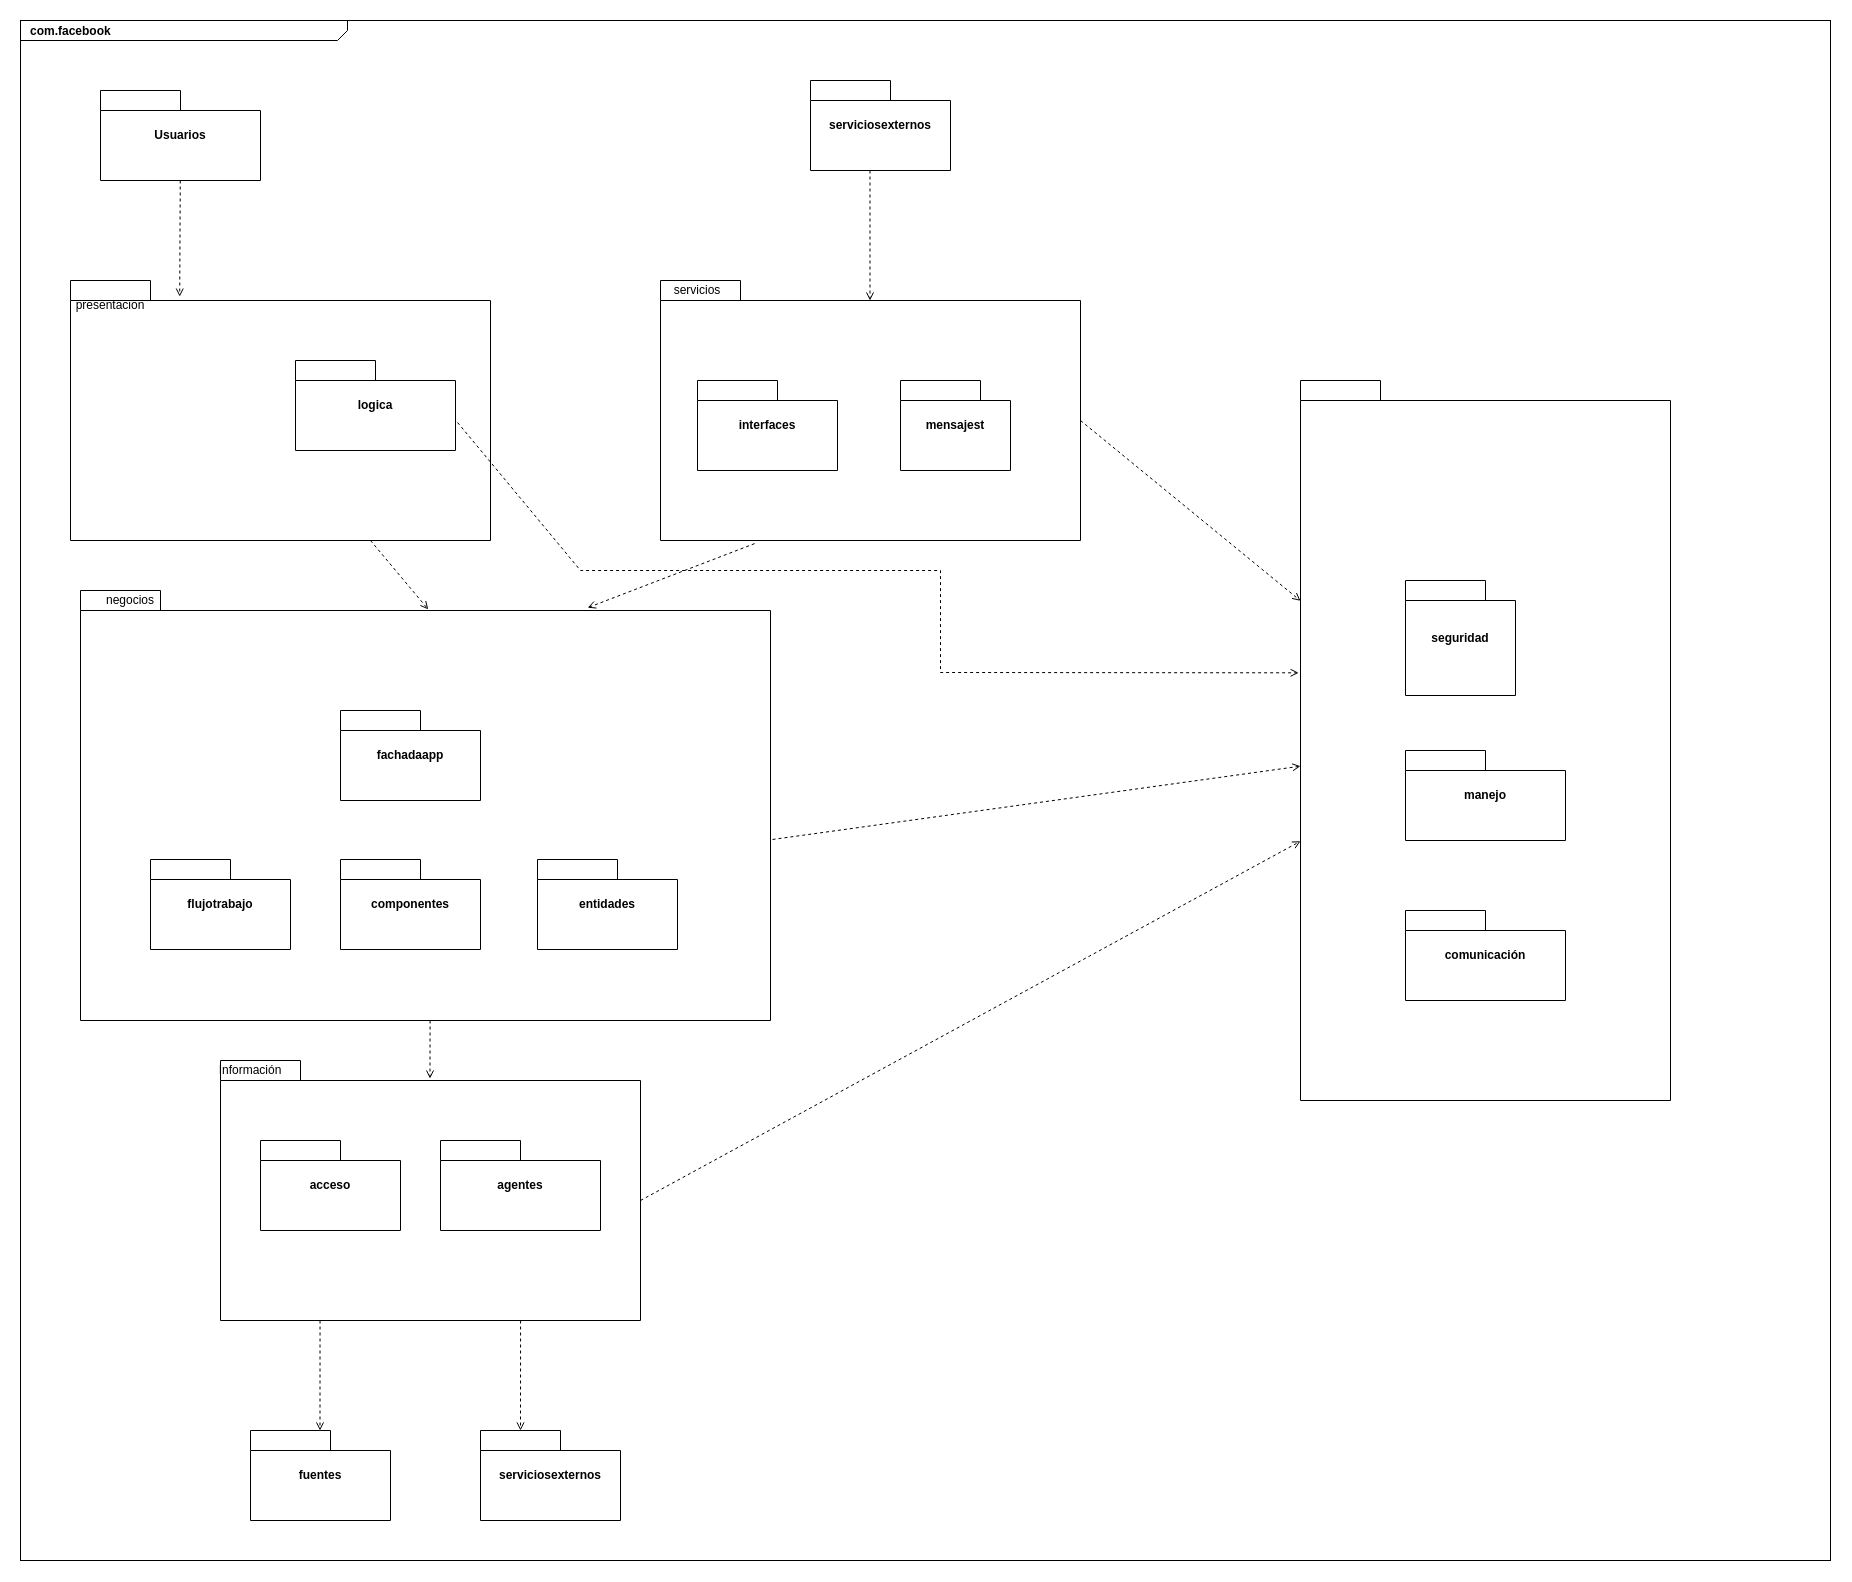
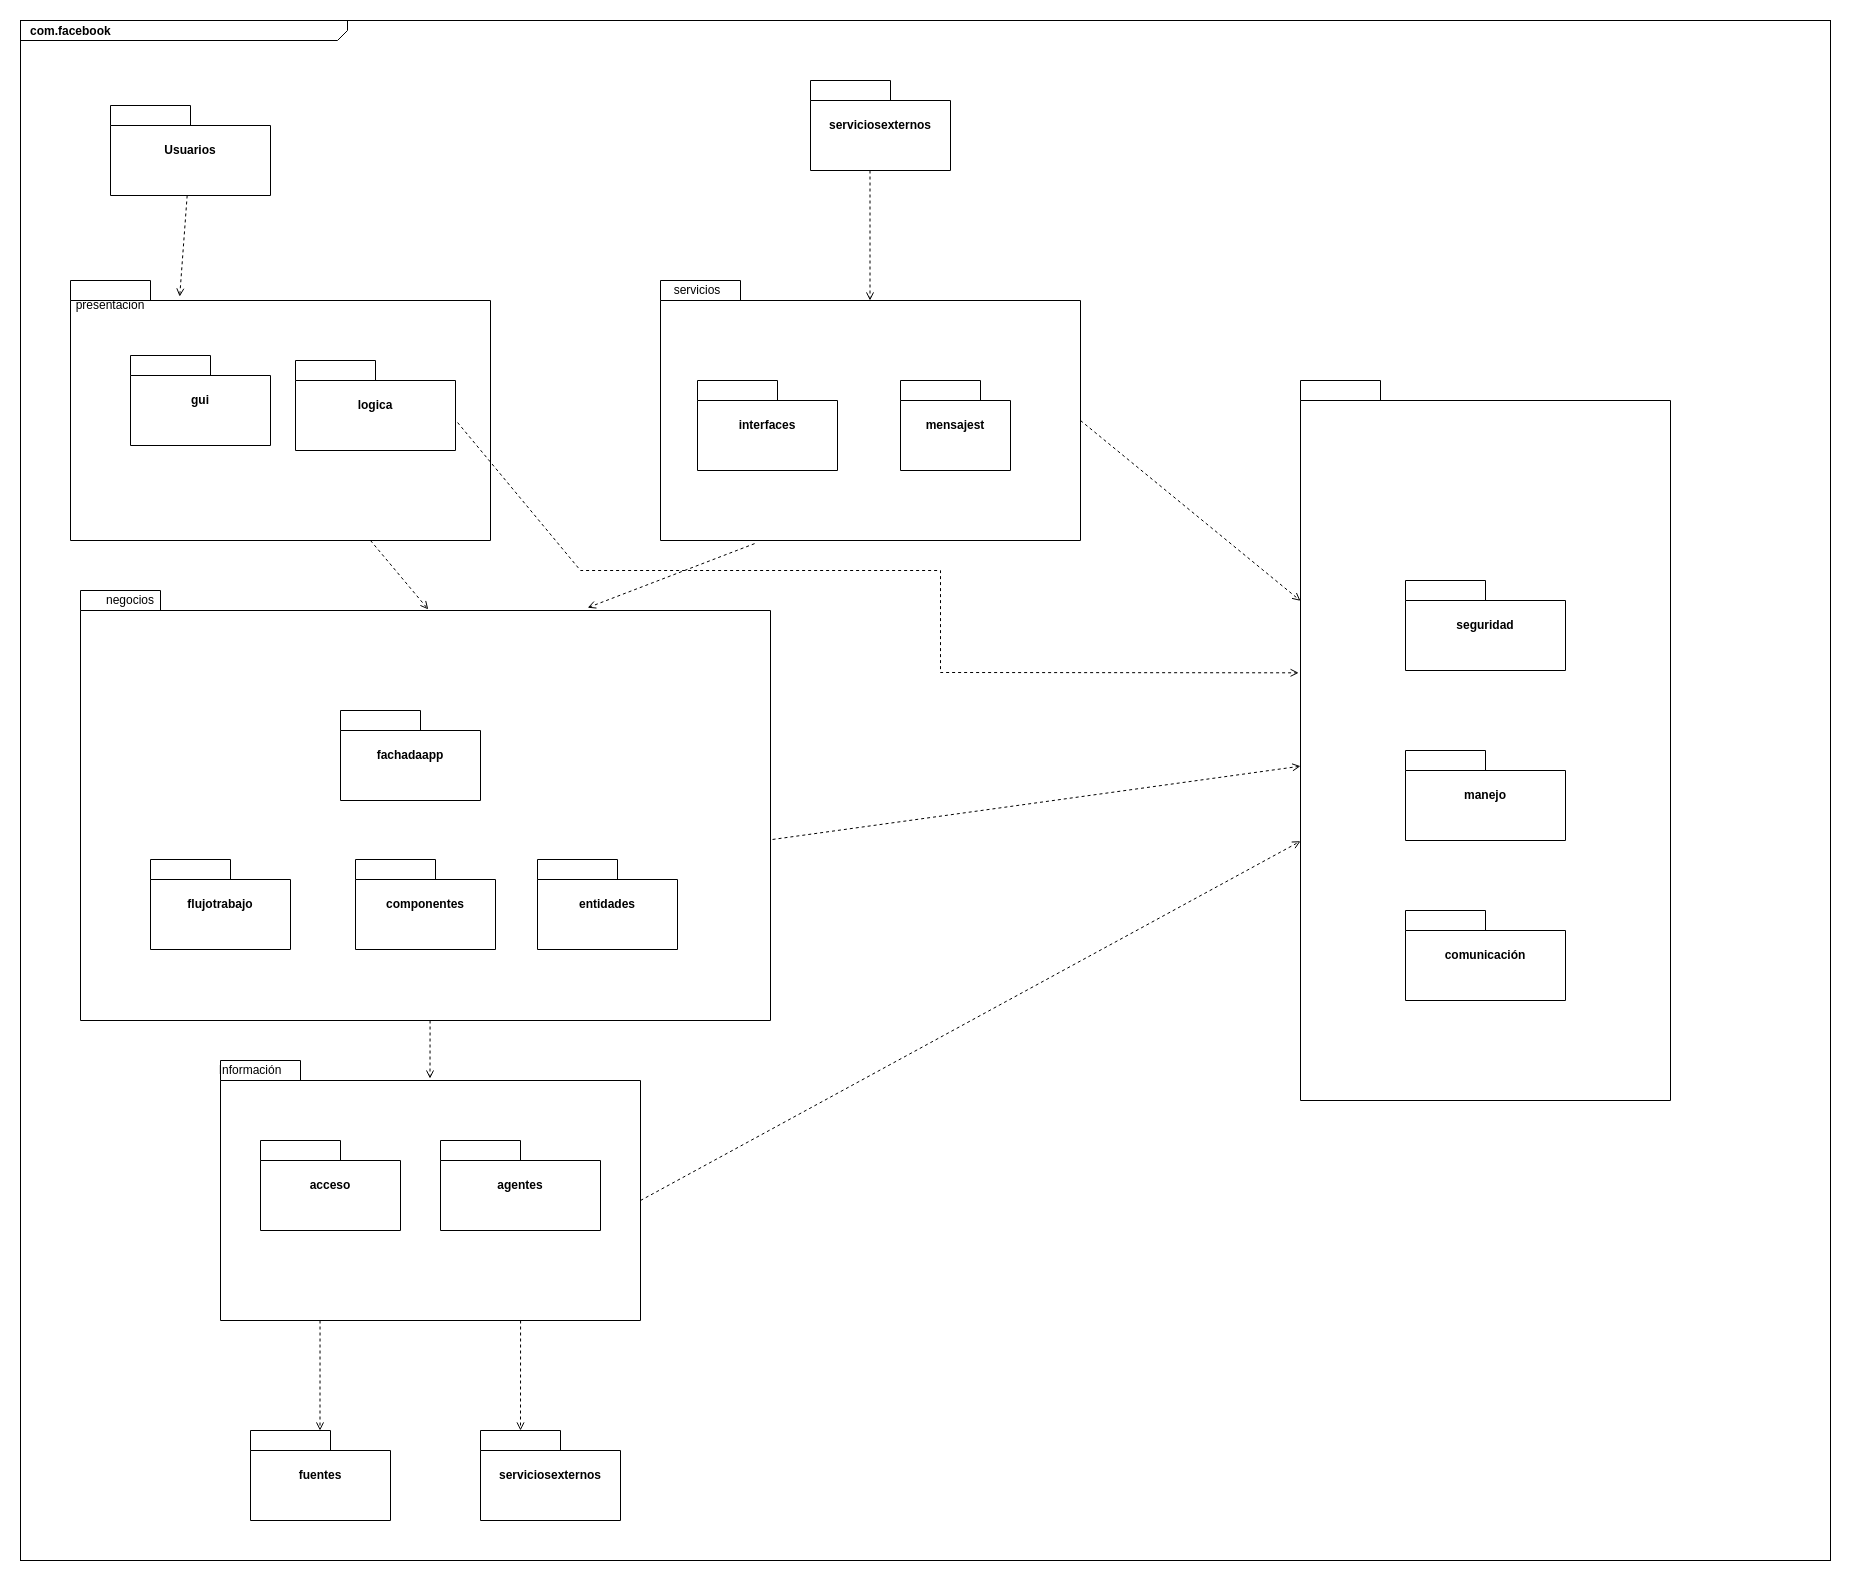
node "Usuarios": moved (181, 136) -> (191, 151)
node "gui": added
node "seguridad": size 110x115 -> 160x90
node "componentes": moved (411, 905) -> (426, 905)
